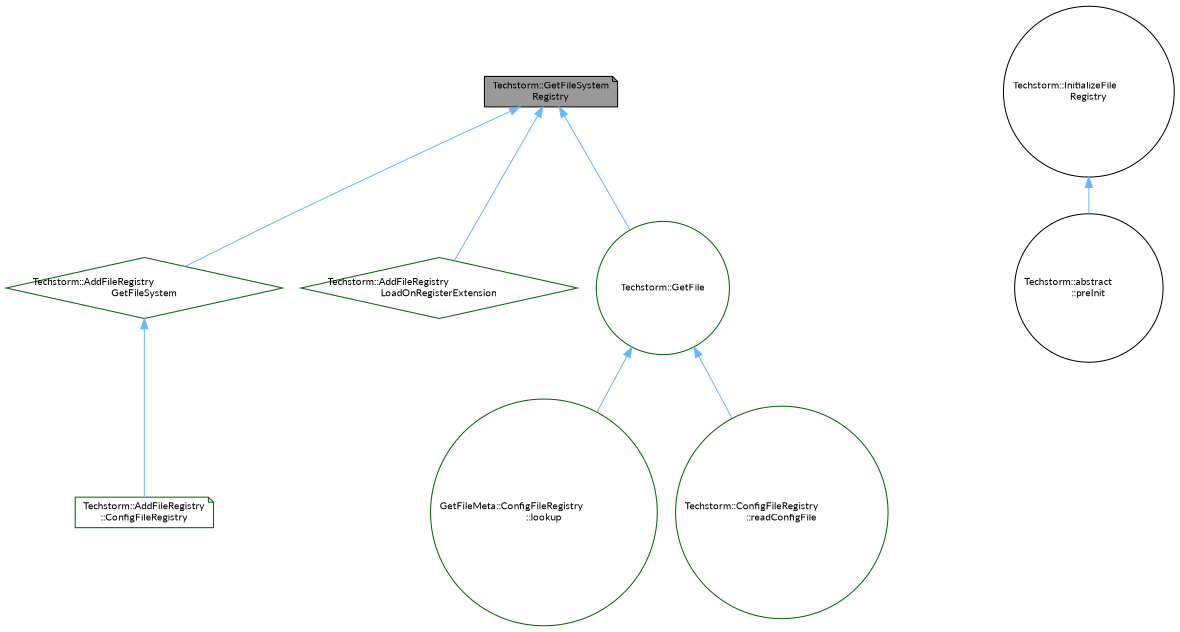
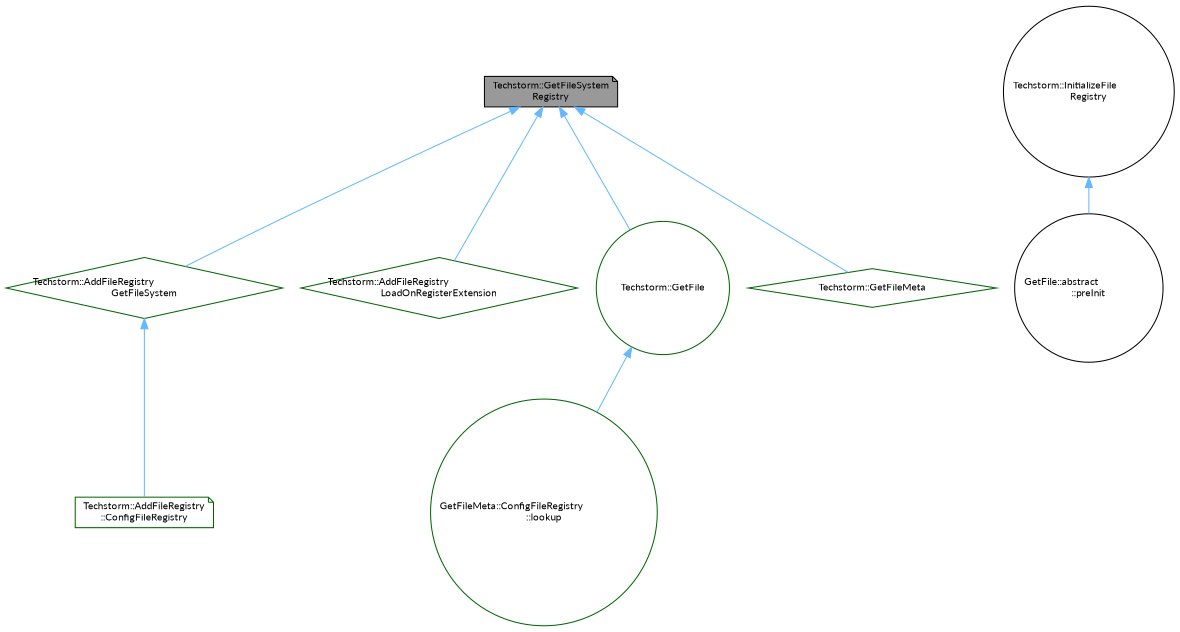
node "Techstorm::GetFileMeta": added
node "Techstorm::abstract ::preInit": label "Techstorm::abstract ::preInit" -> "GetFile::abstract ::preInit"
node "Techstorm::ConfigFileRegistry ::readConfigFile": removed
